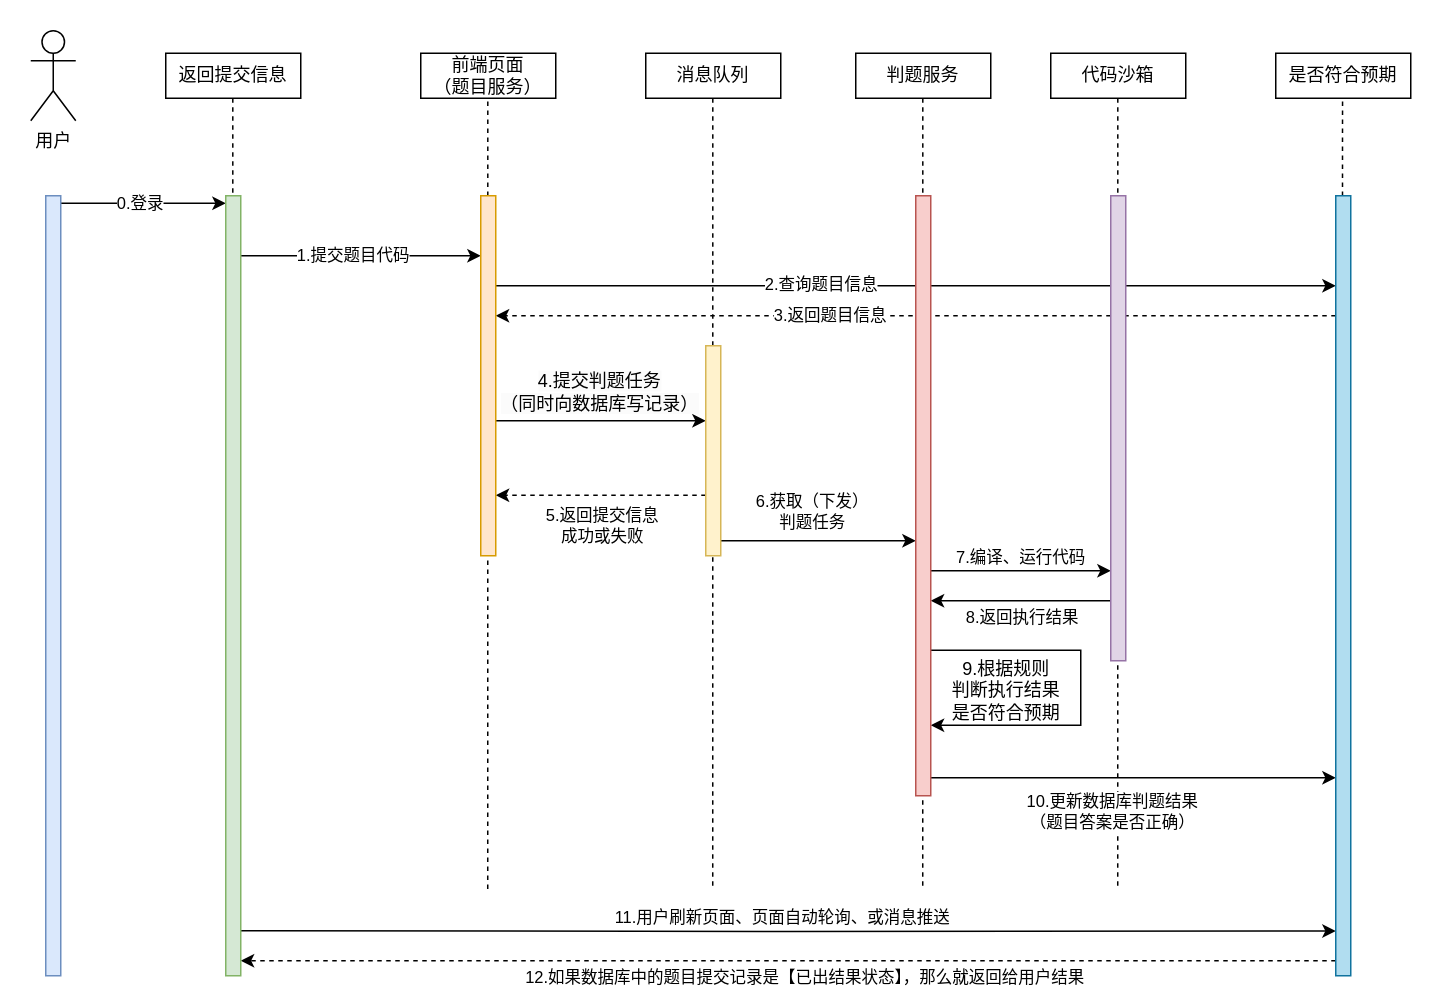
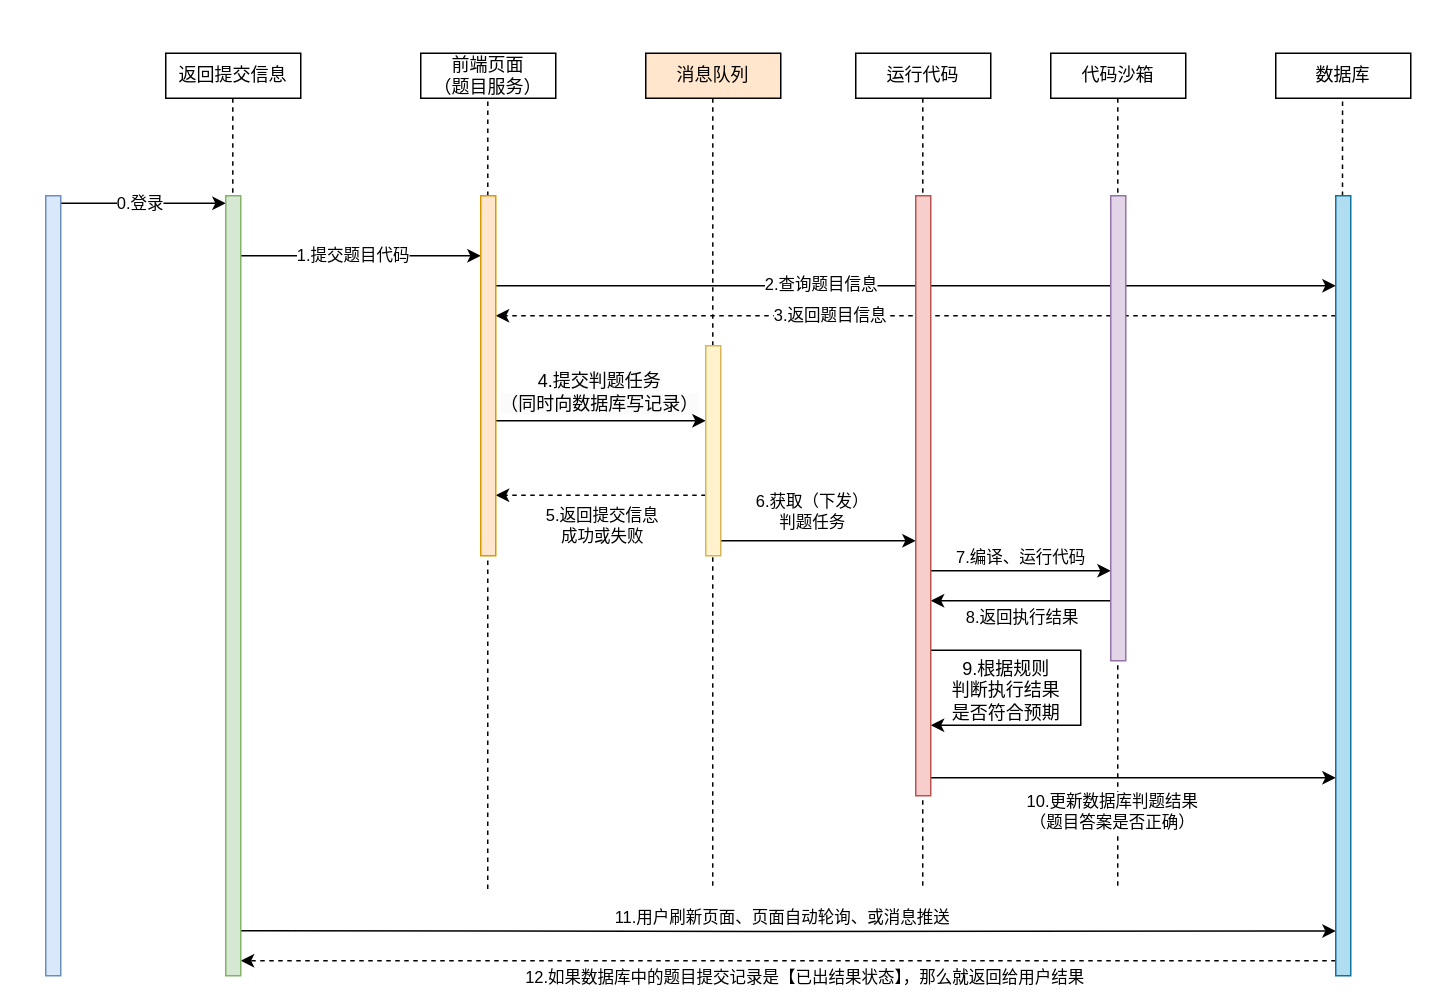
node "用户": removed
node "消息队列": fillcolor #ffffff -> #ffe6cc
node "判题服务": label "判题服务" -> "运行代码"
node "是否符合预期": label "是否符合预期" -> "数据库"
